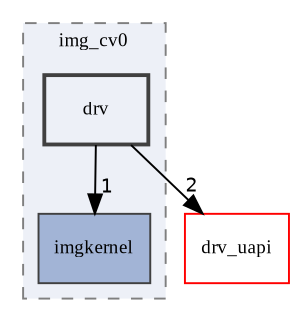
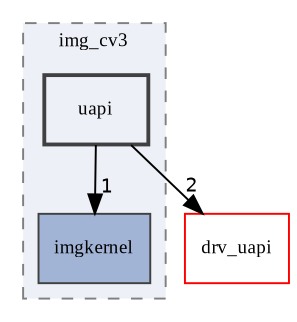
cluster "img_cv0": label "img_cv0" -> "img_cv3"
node "drv": label "drv" -> "uapi"
